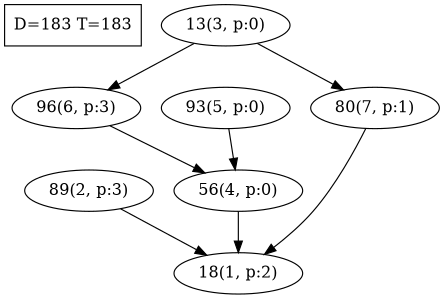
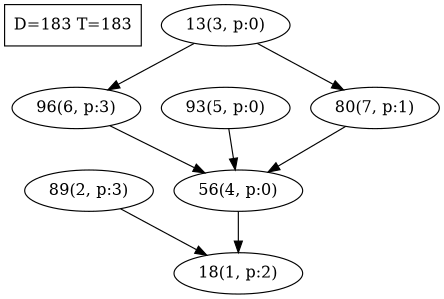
edge "80(7, p:1)" -> "18(1, p:2)": now "80(7, p:1)" -> "56(4, p:0)"
